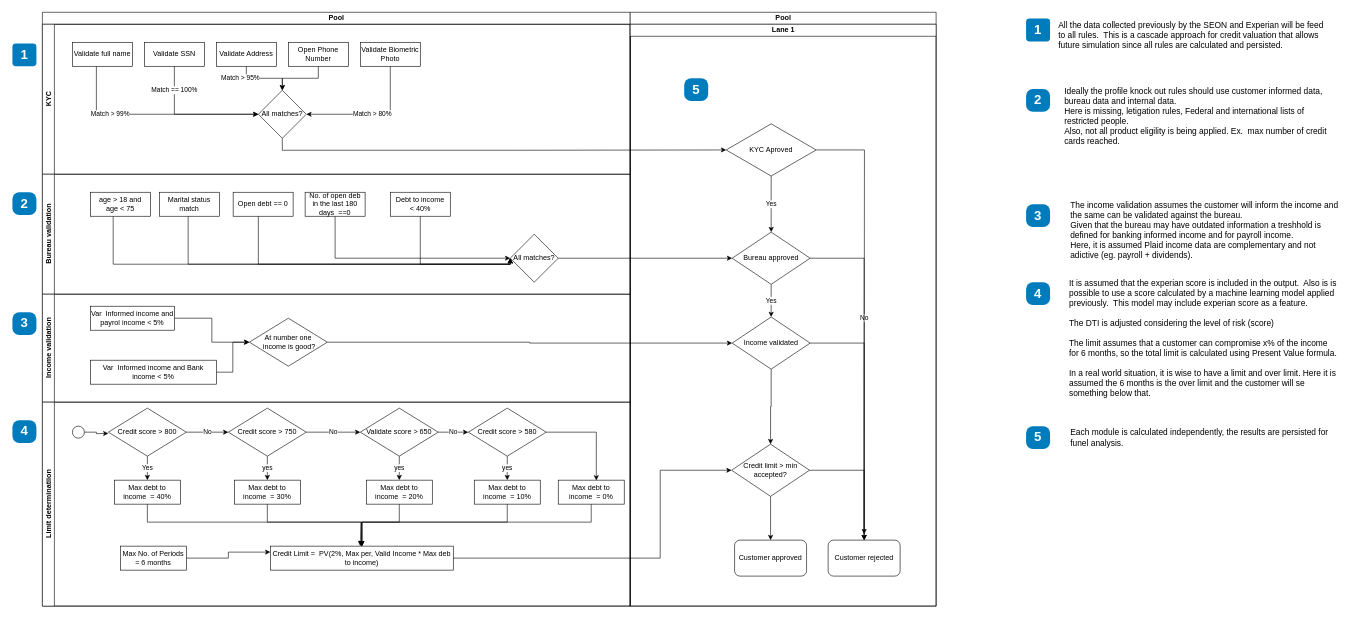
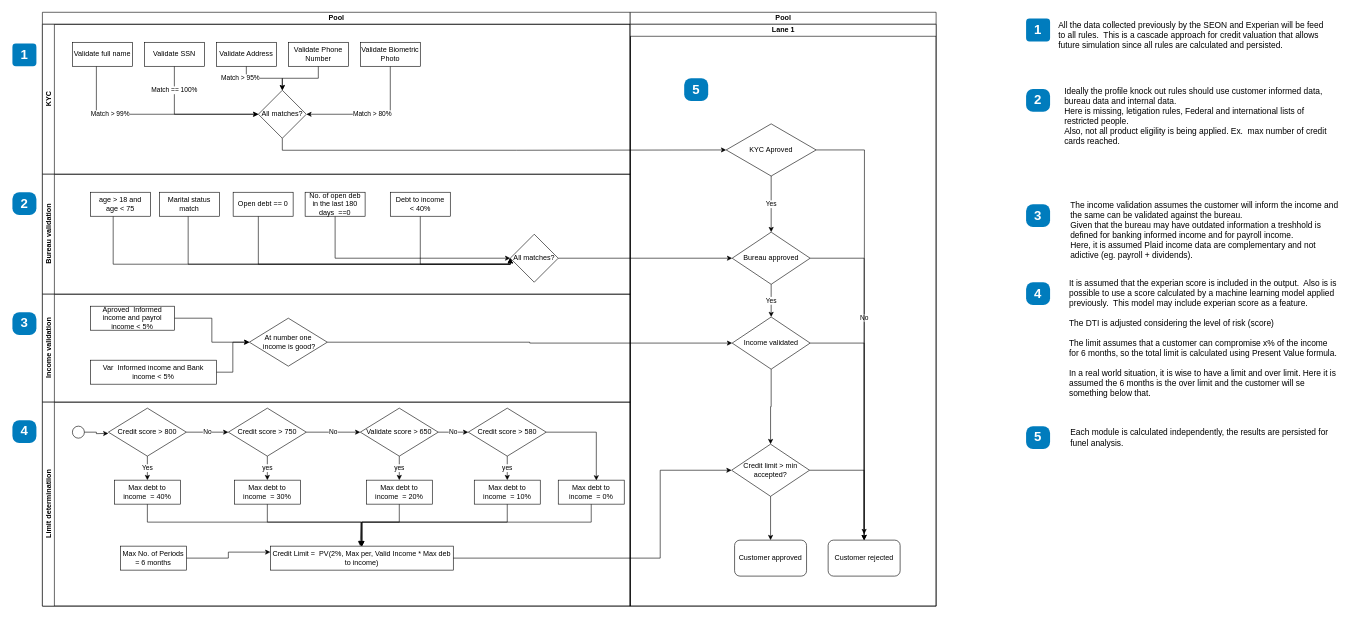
node "Open Phone Number": label "Open Phone Number" -> "Validate Phone Number"
node "Var Informed income and payrol income < 5%": label "Var Informed income and payrol income < 5%" -> "Aproved Informed income and payrol income < 5%"
